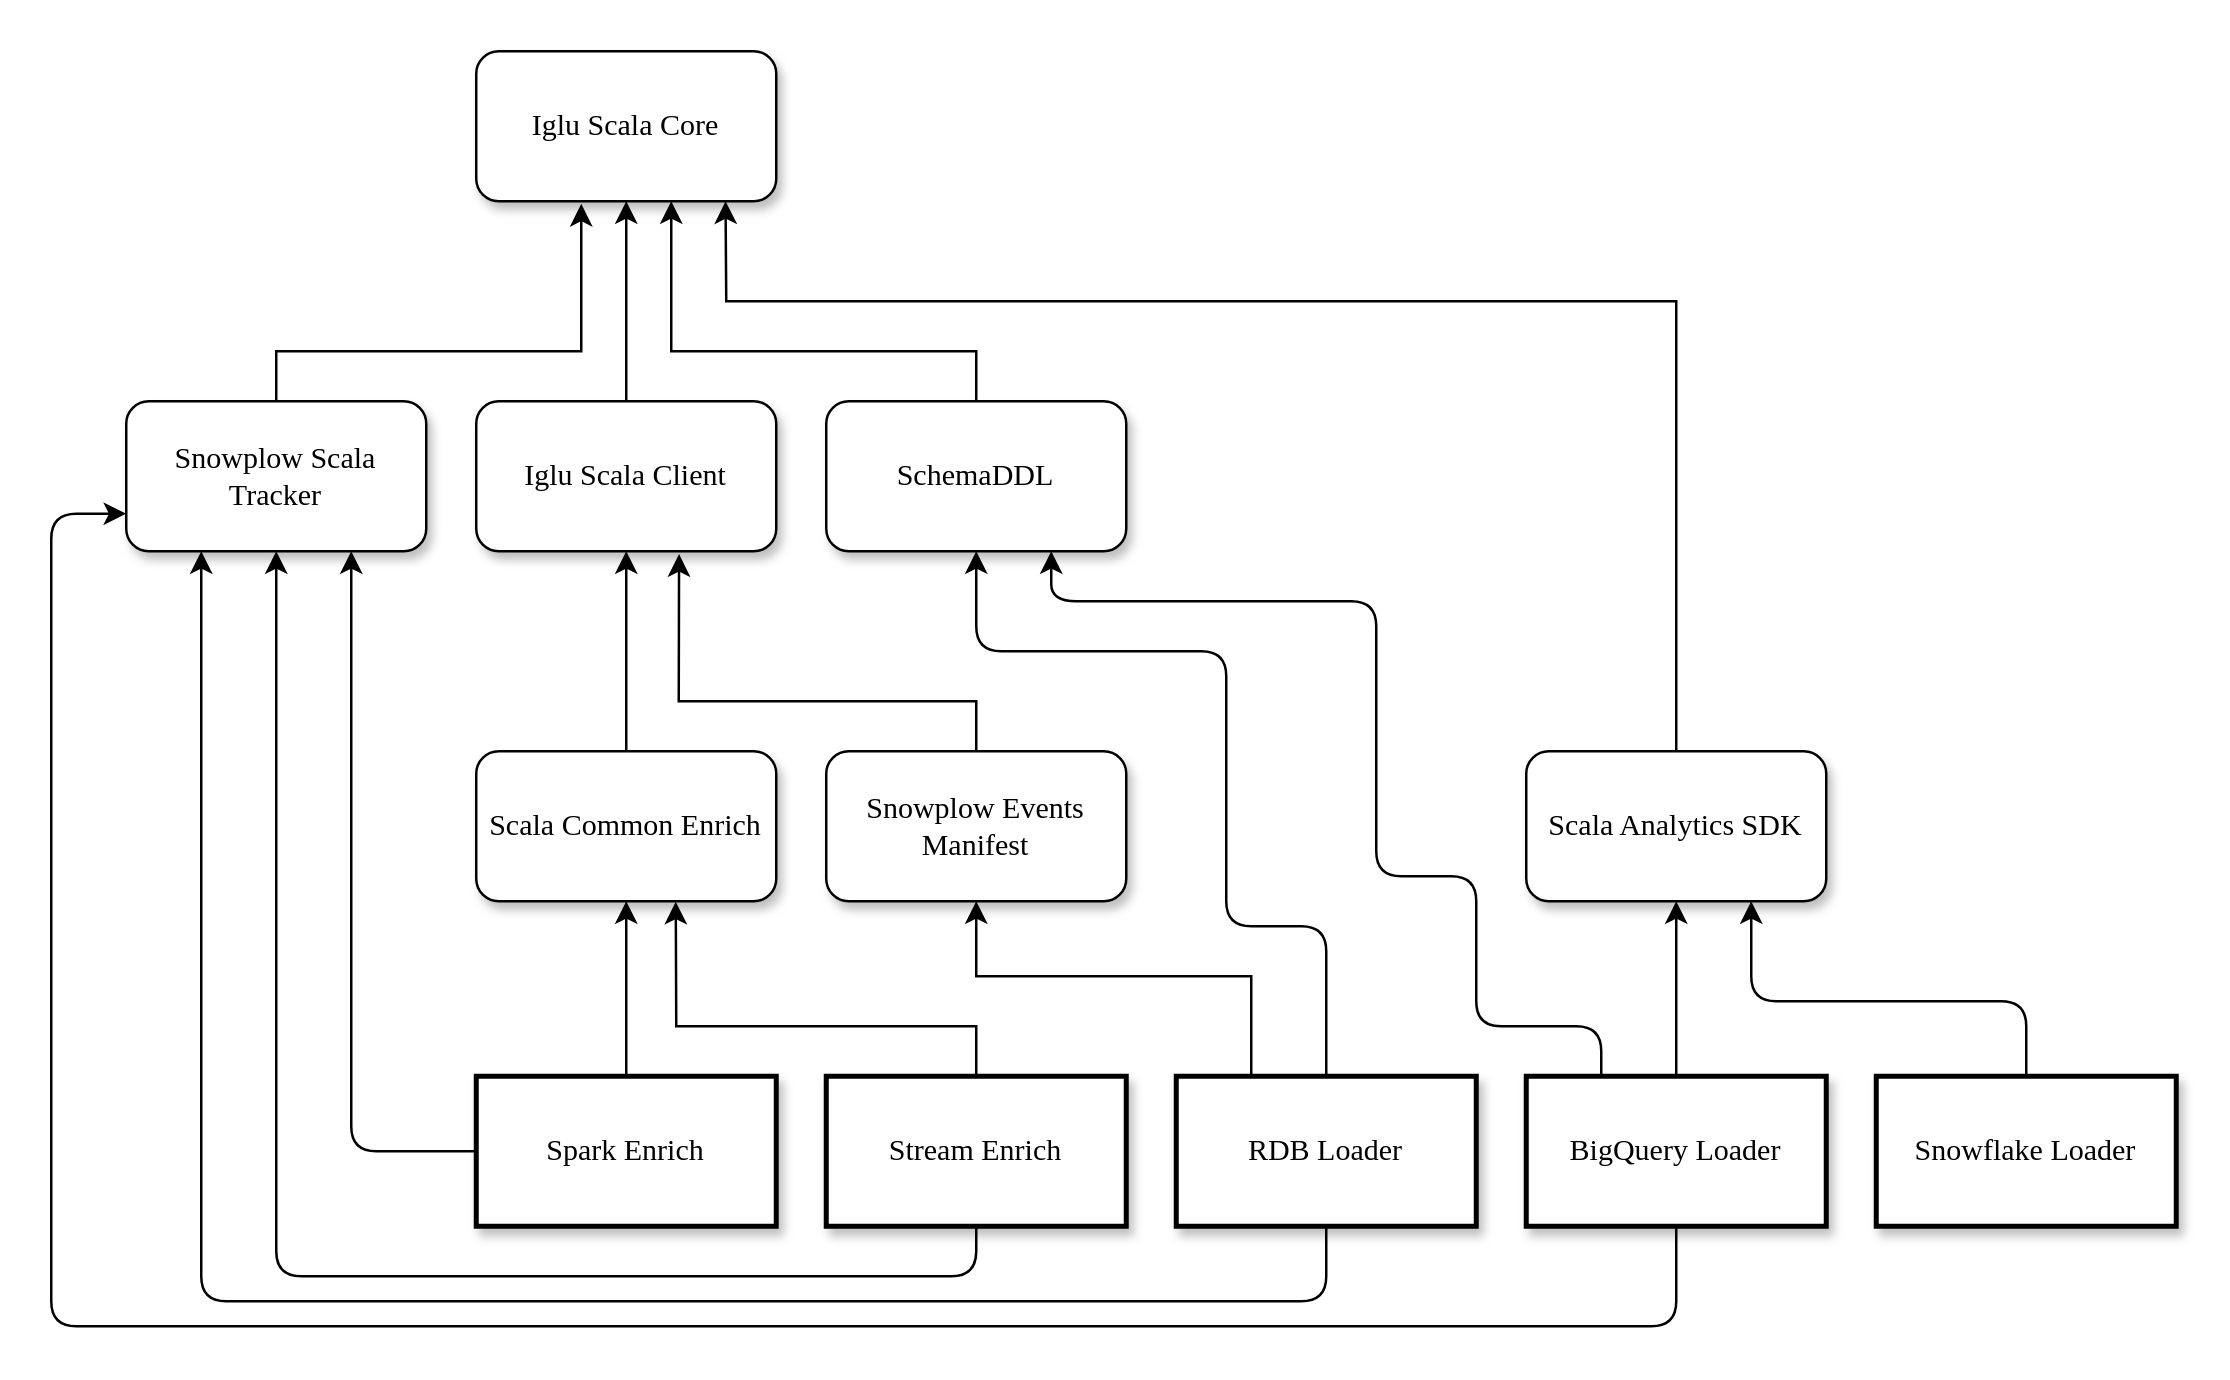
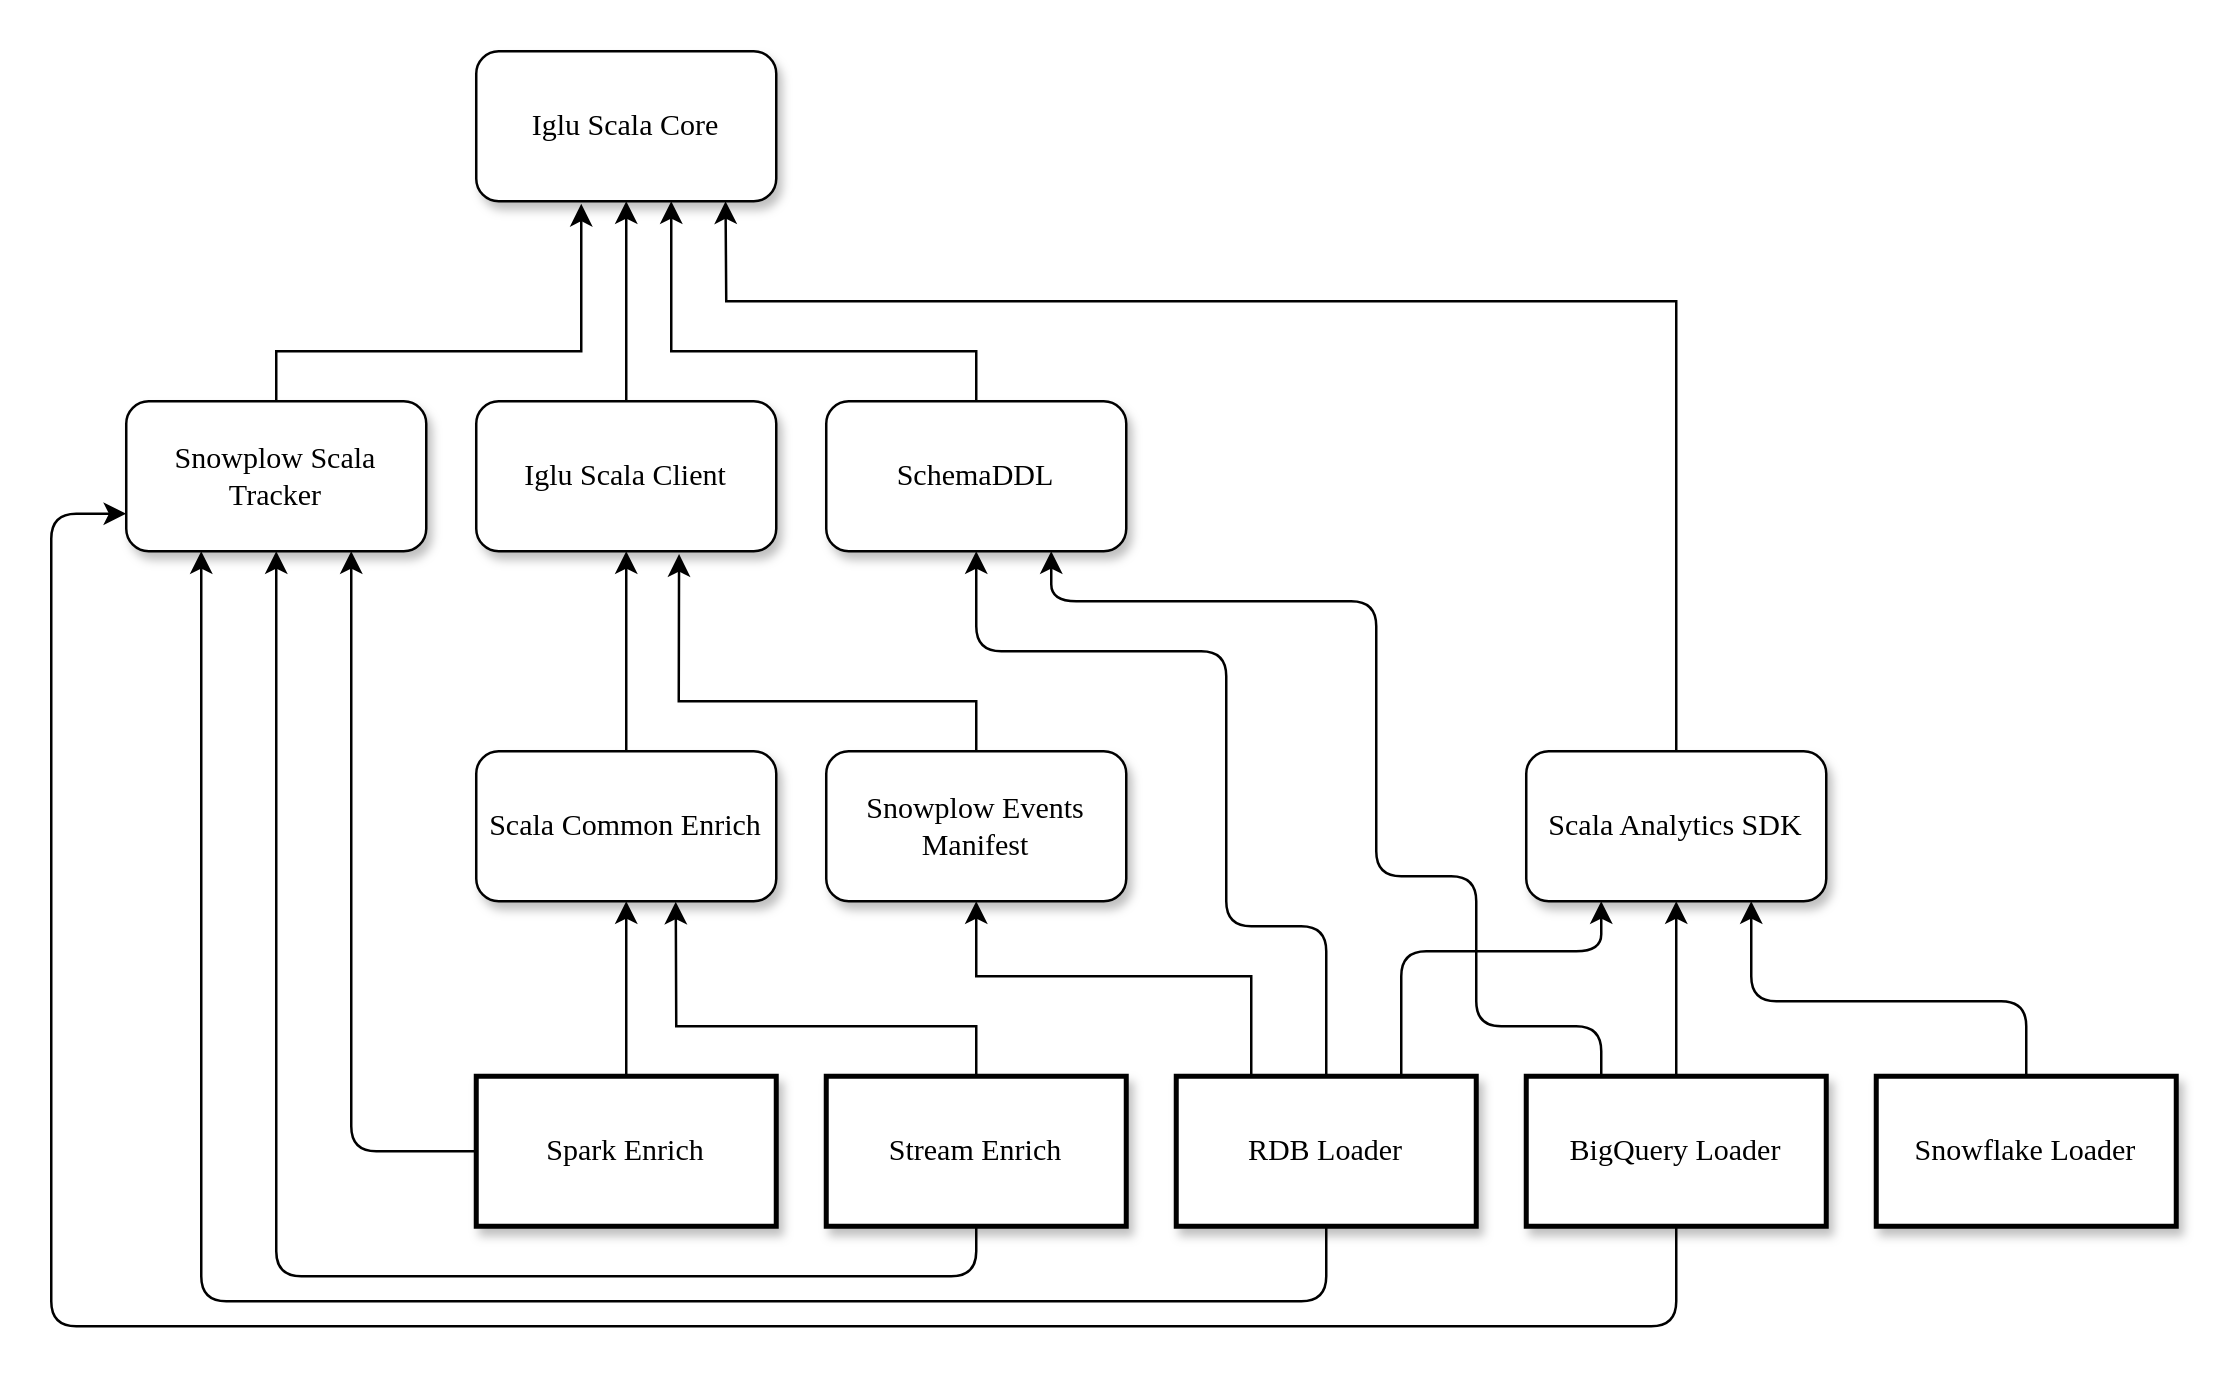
edge "RDB Loader" -> "Scala Analytics SDK": added
